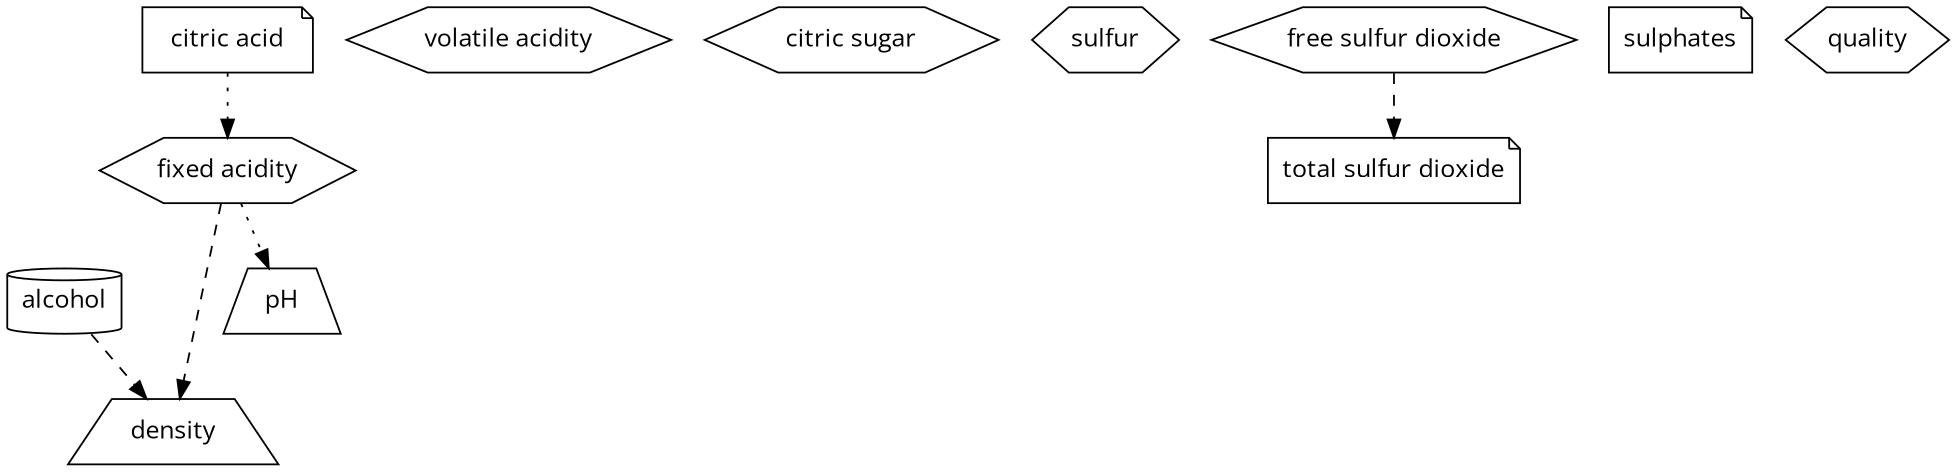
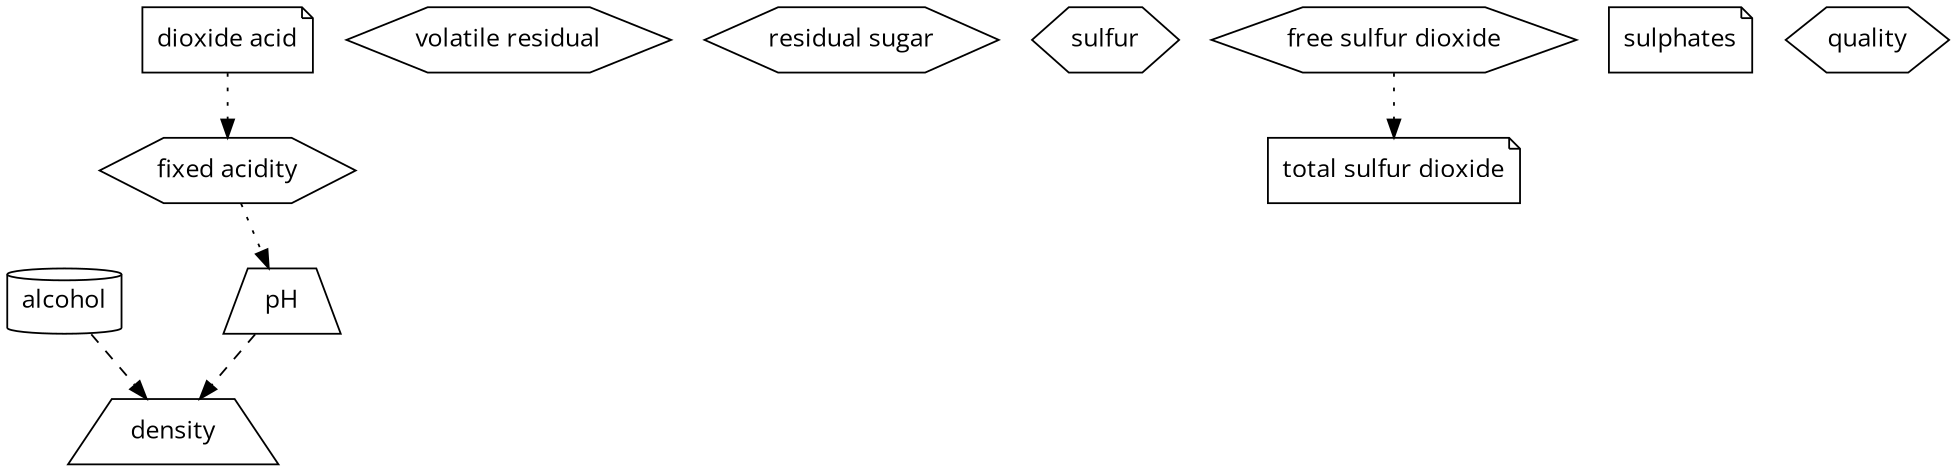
node "citric acid": label "citric acid" -> "dioxide acid"
node "volatile acidity": label "volatile acidity" -> "volatile residual"
node "citric sugar": label "citric sugar" -> "residual sugar"
edge "free sulfur dioxide" -> "total sulfur dioxide": style dashed -> dotted
edge "fixed acidity" -> "density": now "pH" -> "density"
